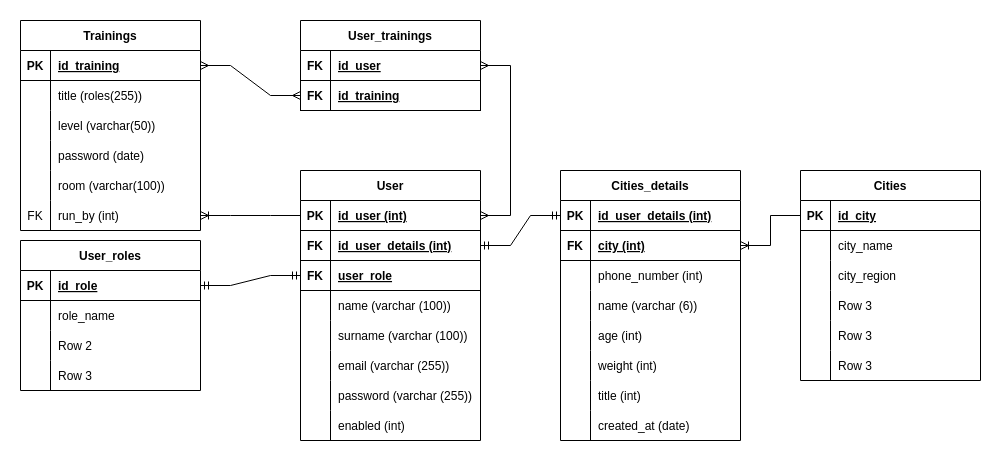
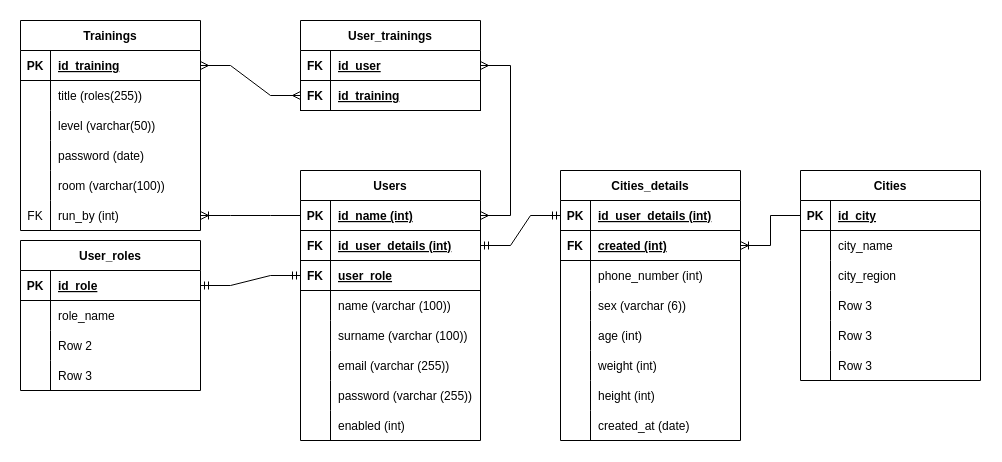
node "User": label "User" -> "Users"
node "id_user (int)": label "id_user (int)" -> "id_name (int)"
node "city (int)": label "city (int)" -> "created (int)"
node "name (varchar (6))": label "name (varchar (6))" -> "sex (varchar (6))"
node "title (int)": label "title (int)" -> "height (int)"
